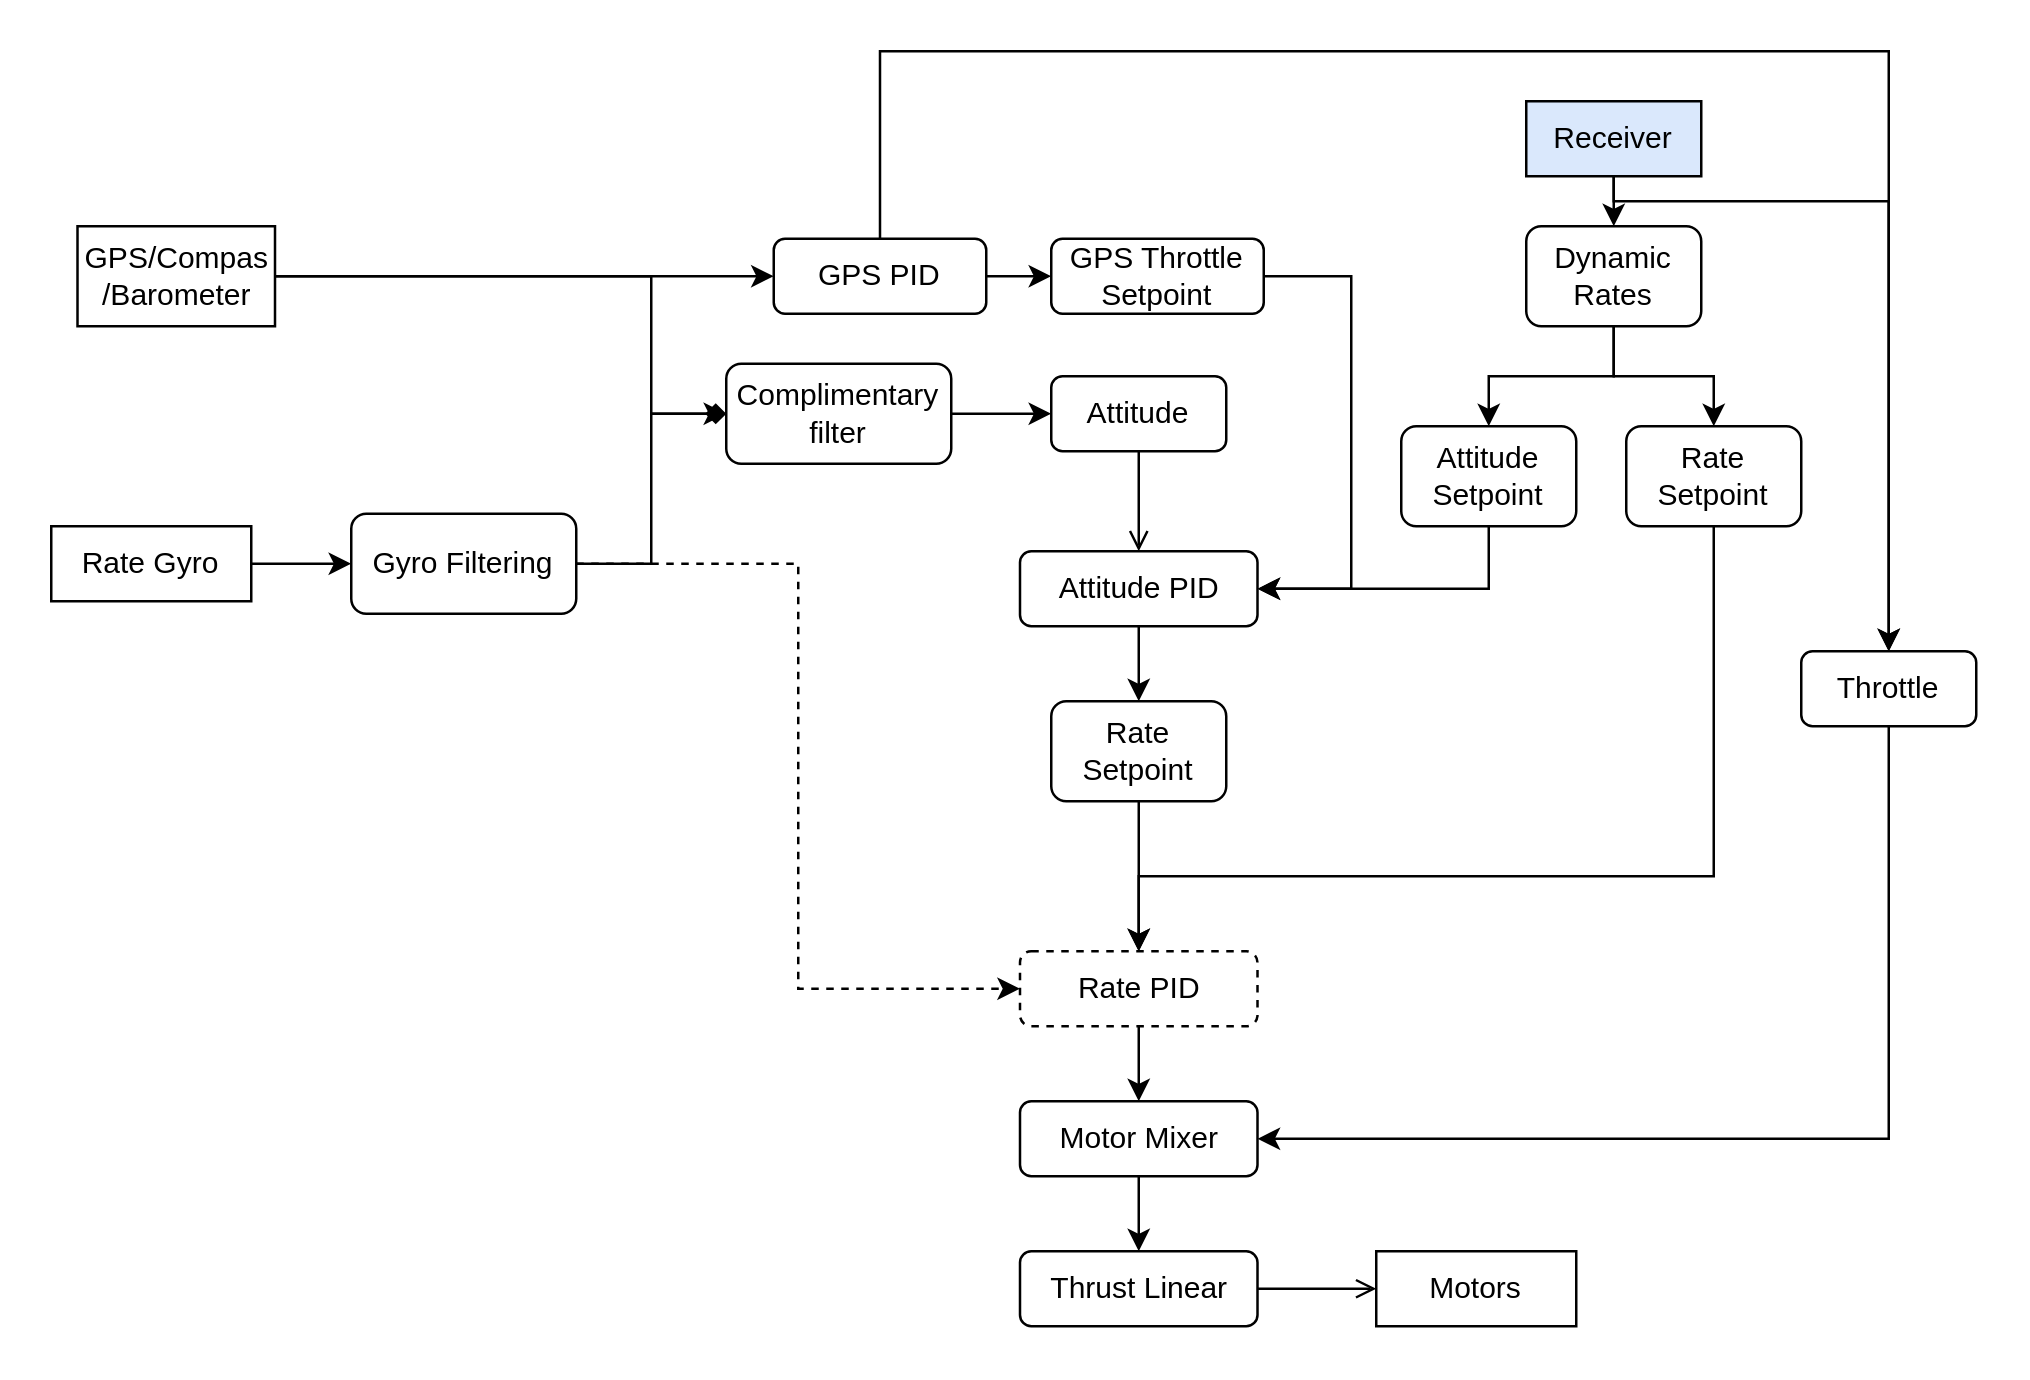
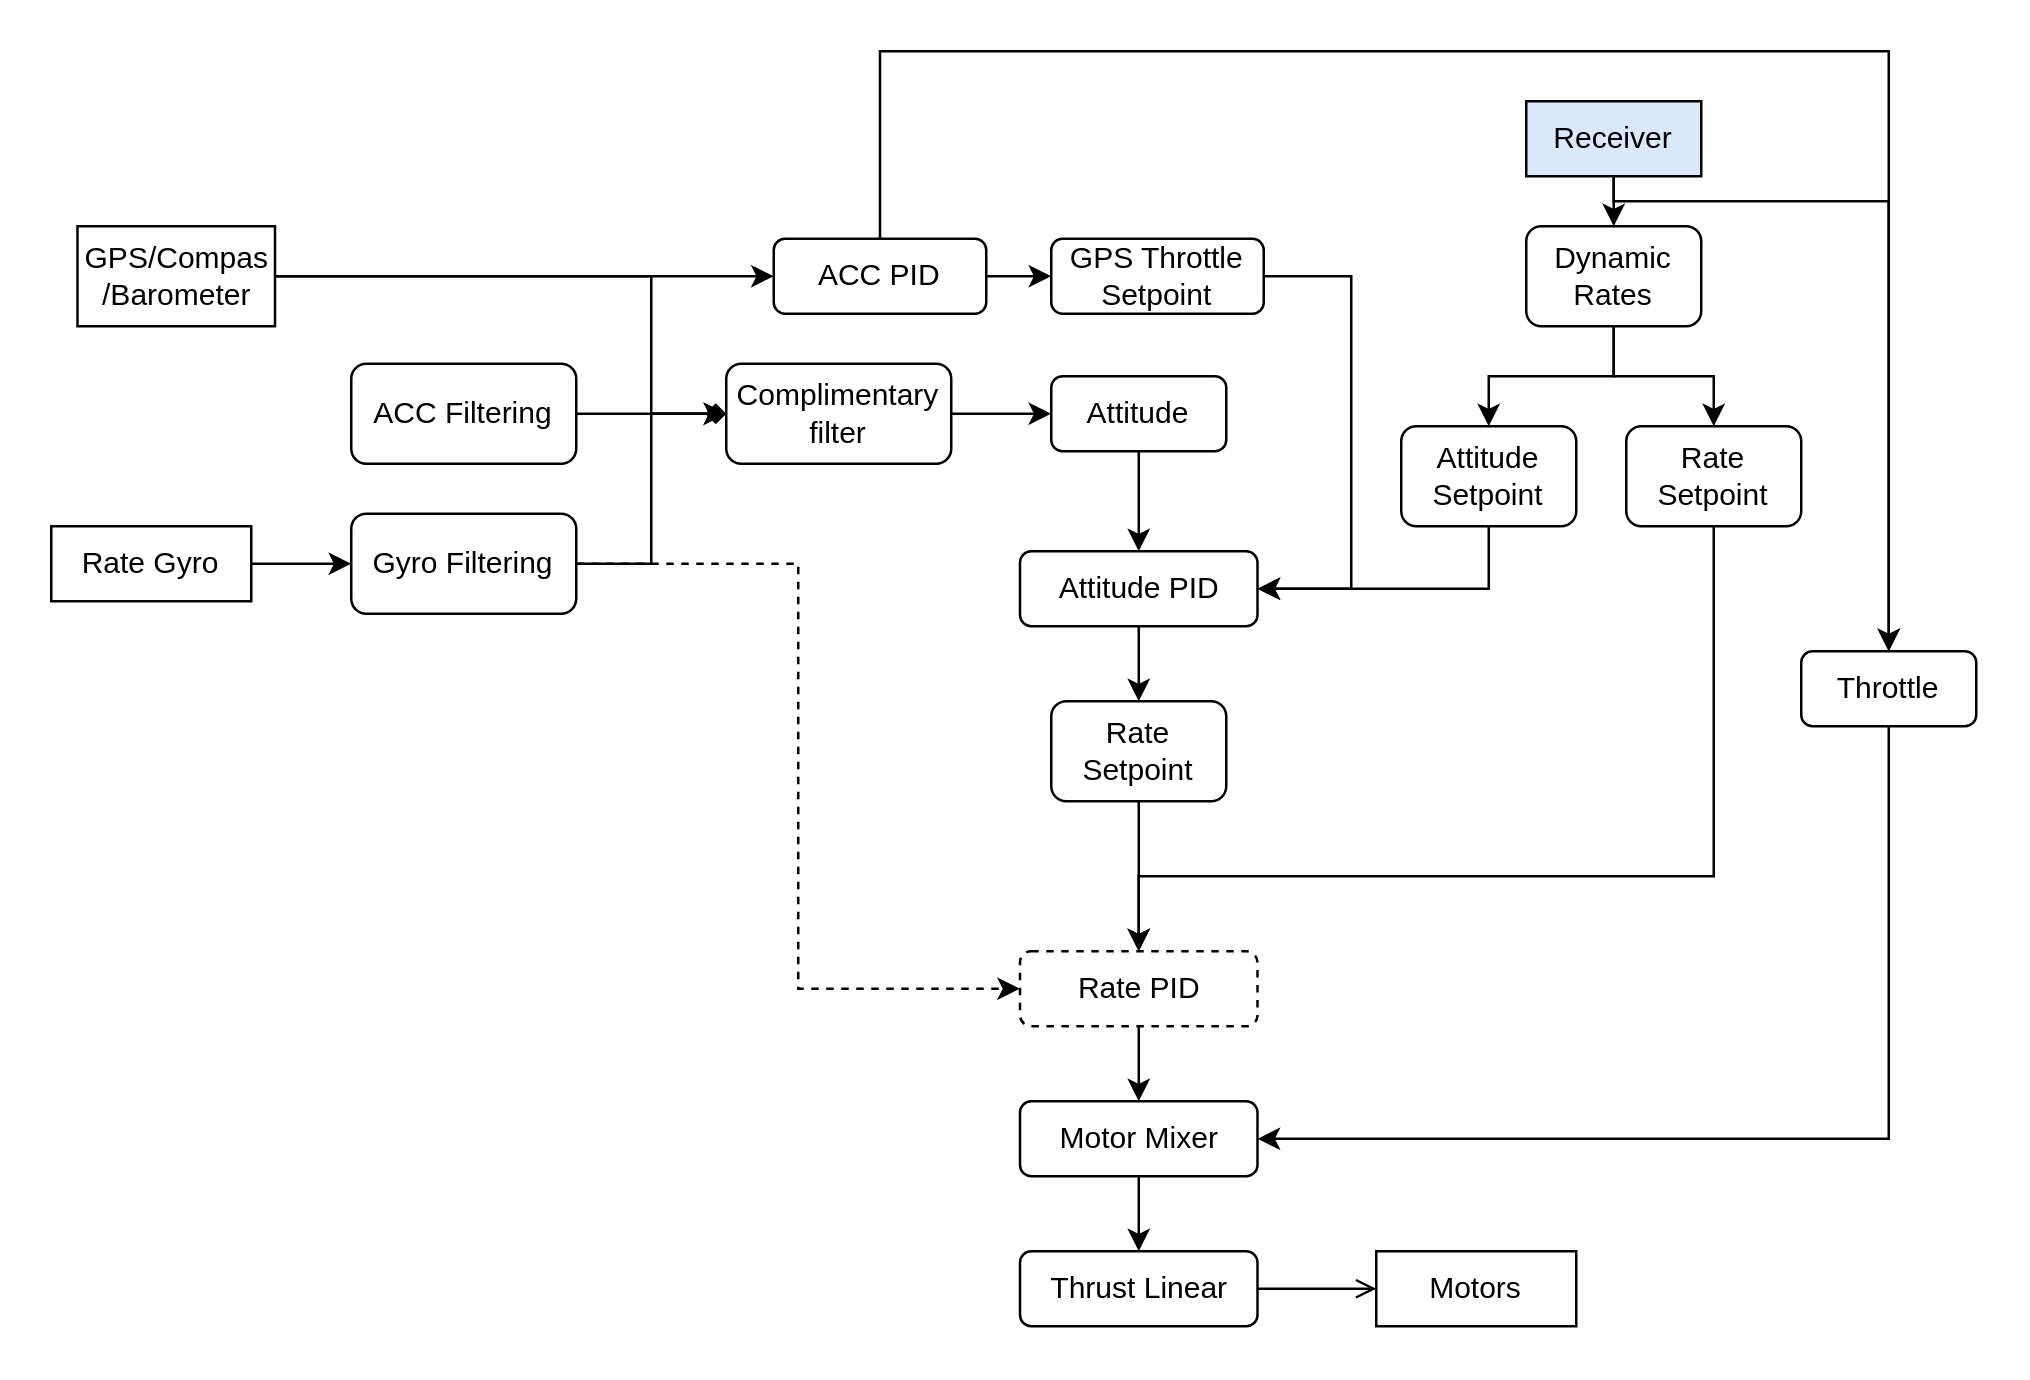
node "GPS PID": label "GPS PID" -> "ACC PID"
node "ACC Filtering": added
edge "ACC Filtering" -> "Complimentary filter": added
edge "Attitude" -> "Attitude PID": arrowhead open -> classic
